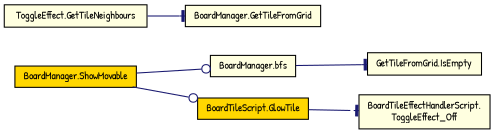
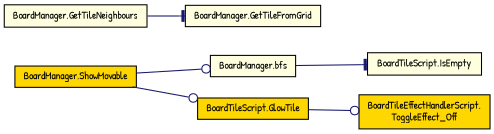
node "ToggleEffect.GetTileNeighbours": label "ToggleEffect.GetTileNeighbours" -> "BoardManager.GetTileNeighbours"
node "GetTileFromGrid.IsEmpty": label "GetTileFromGrid.IsEmpty" -> "BoardTileScript.IsEmpty"
edge "BoardTileScript.GlowTile" -> "BoardTileEffectHandlerScript. ToggleEffect_Off": arrowhead tee -> odot
node "BoardTileEffectHandlerScript. ToggleEffect_Off": fillcolor lightyellow -> gold
